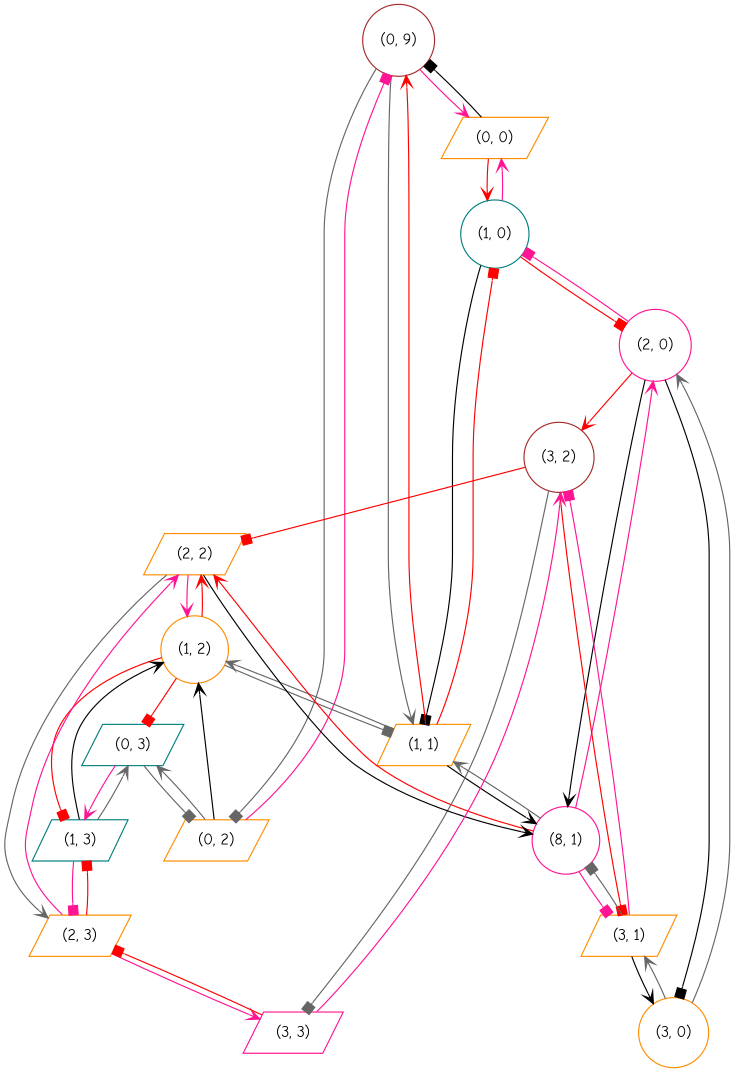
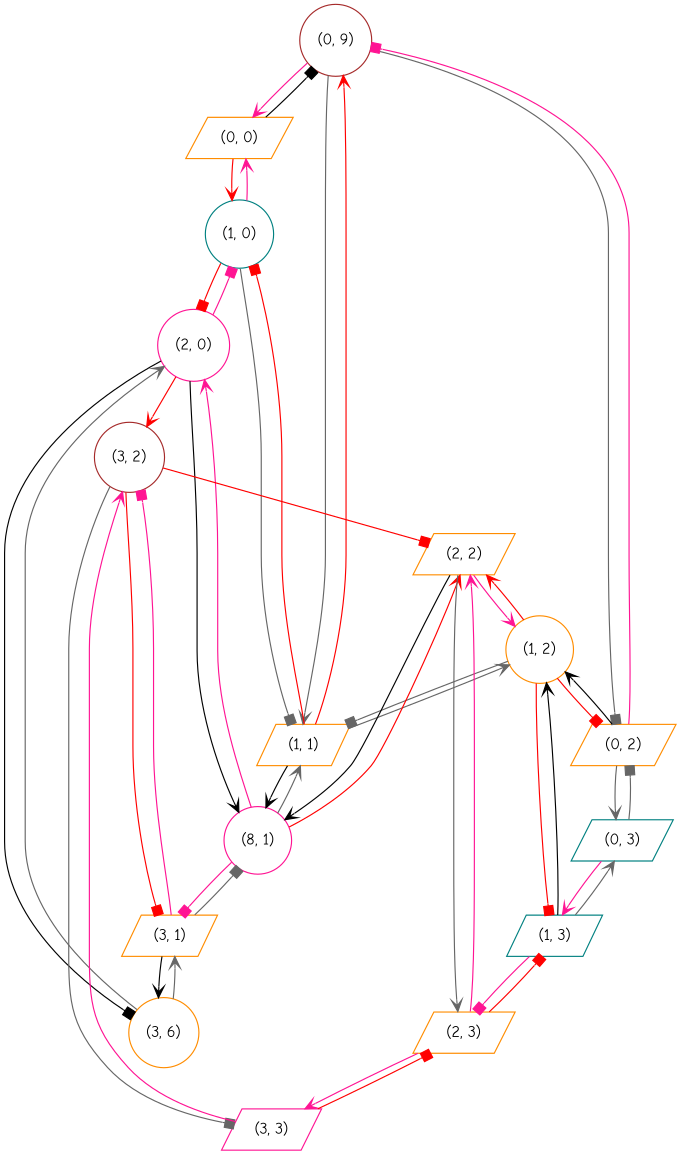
edge "(1, 0)" -> "(1, 1)": color black -> gray40
edge "(1, 2)" -> "(0, 3)": now "(1, 2)" -> "(0, 2)"
node "(3, 0)": label "(3, 0)" -> "(3, 6)"
